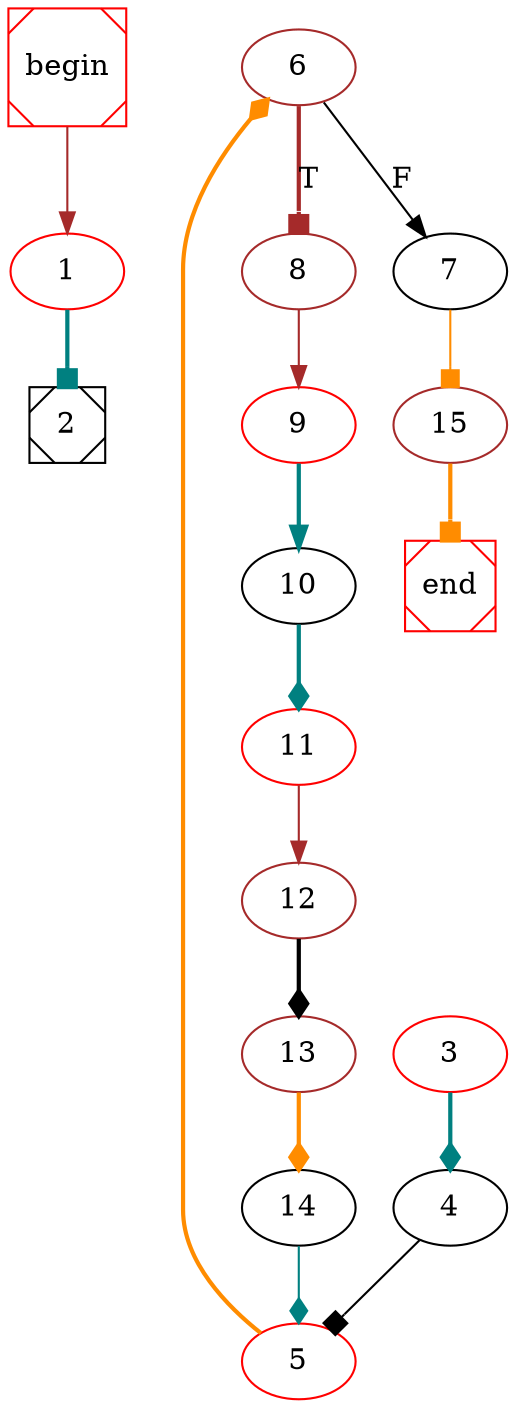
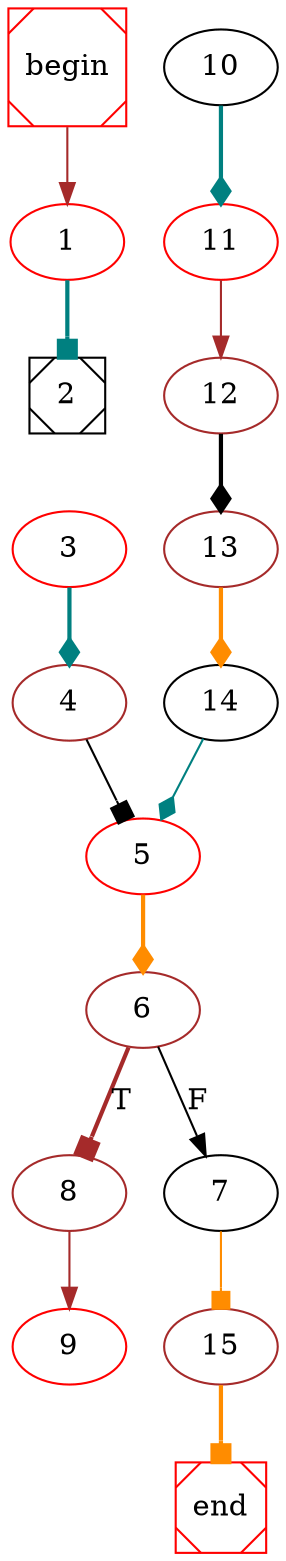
edge "9" -> "10": removed
node "4": color black -> brown
